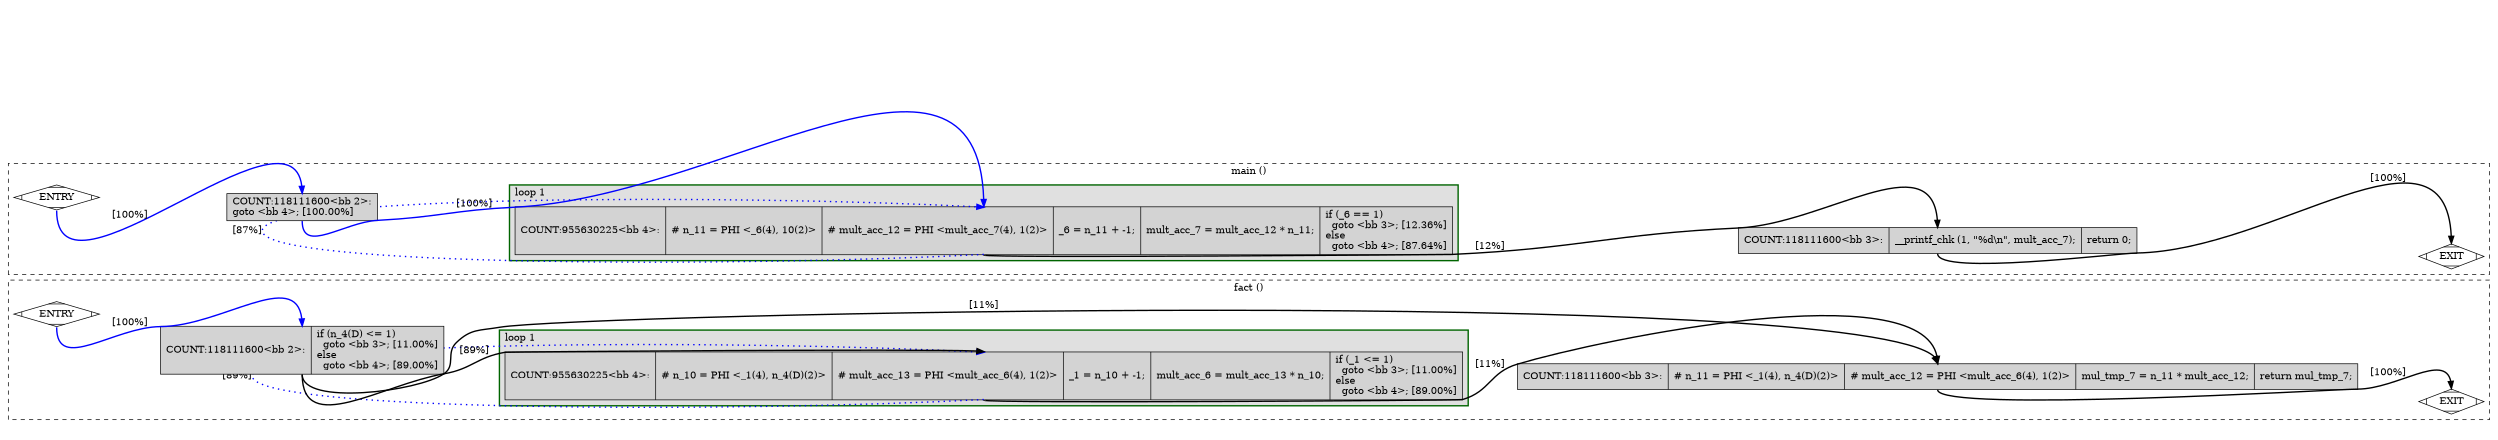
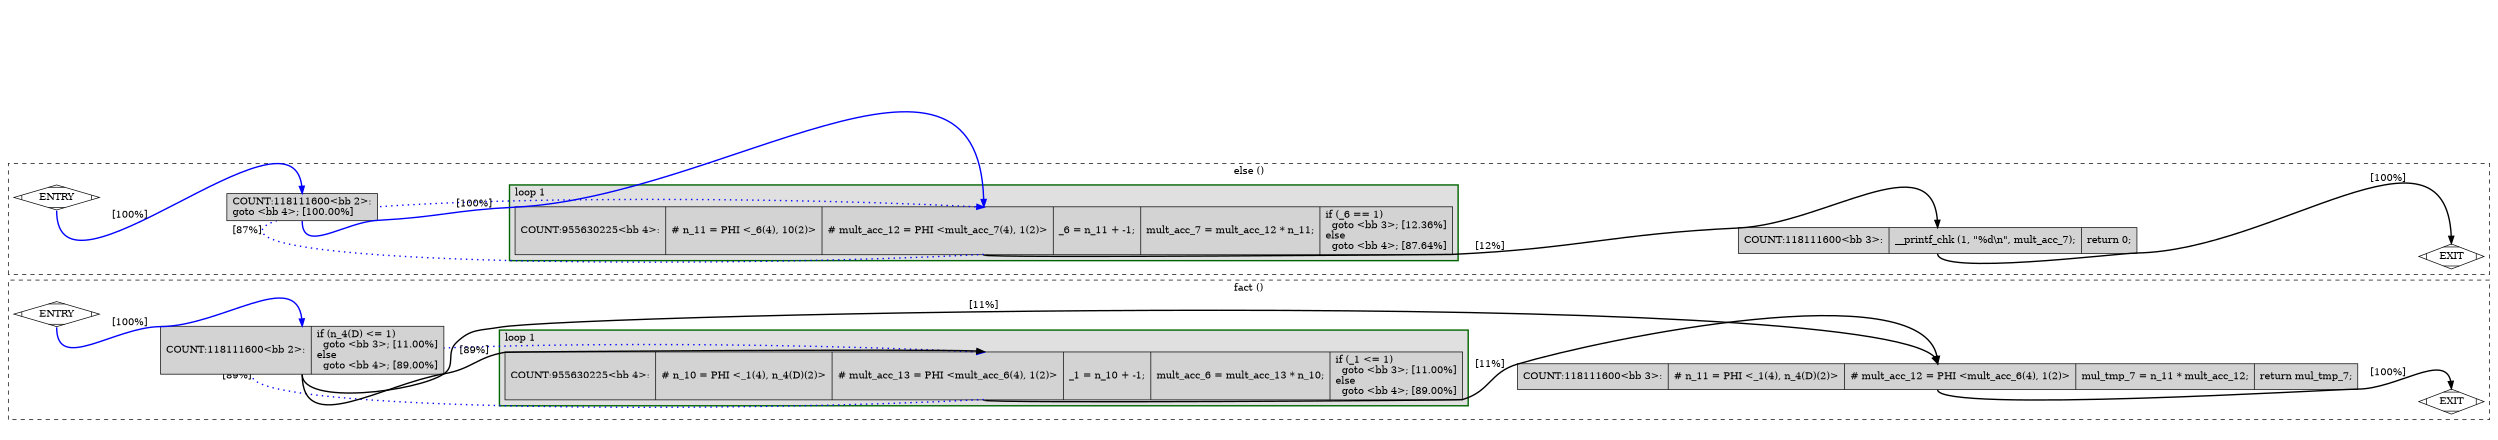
cluster "main ()": label "main ()" -> "else ()"
